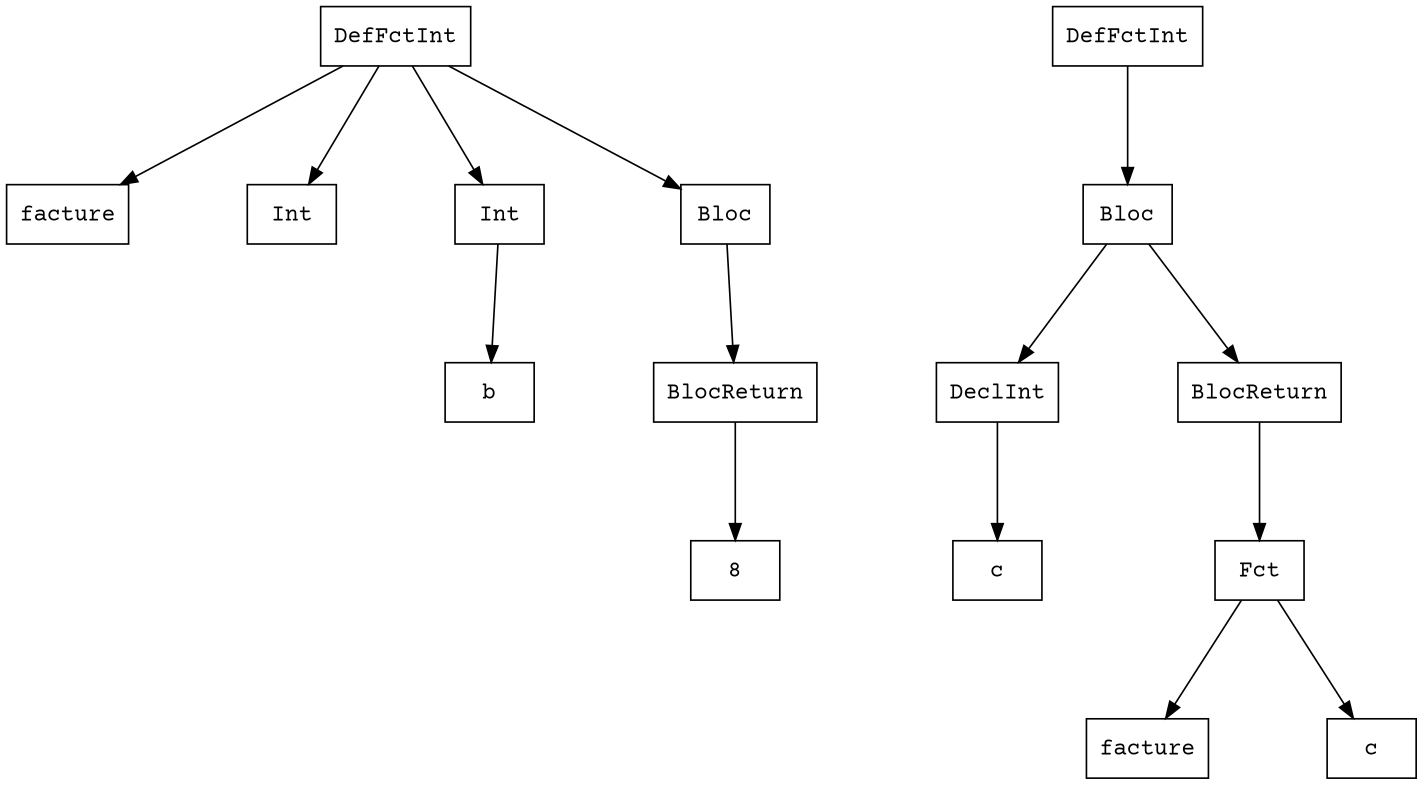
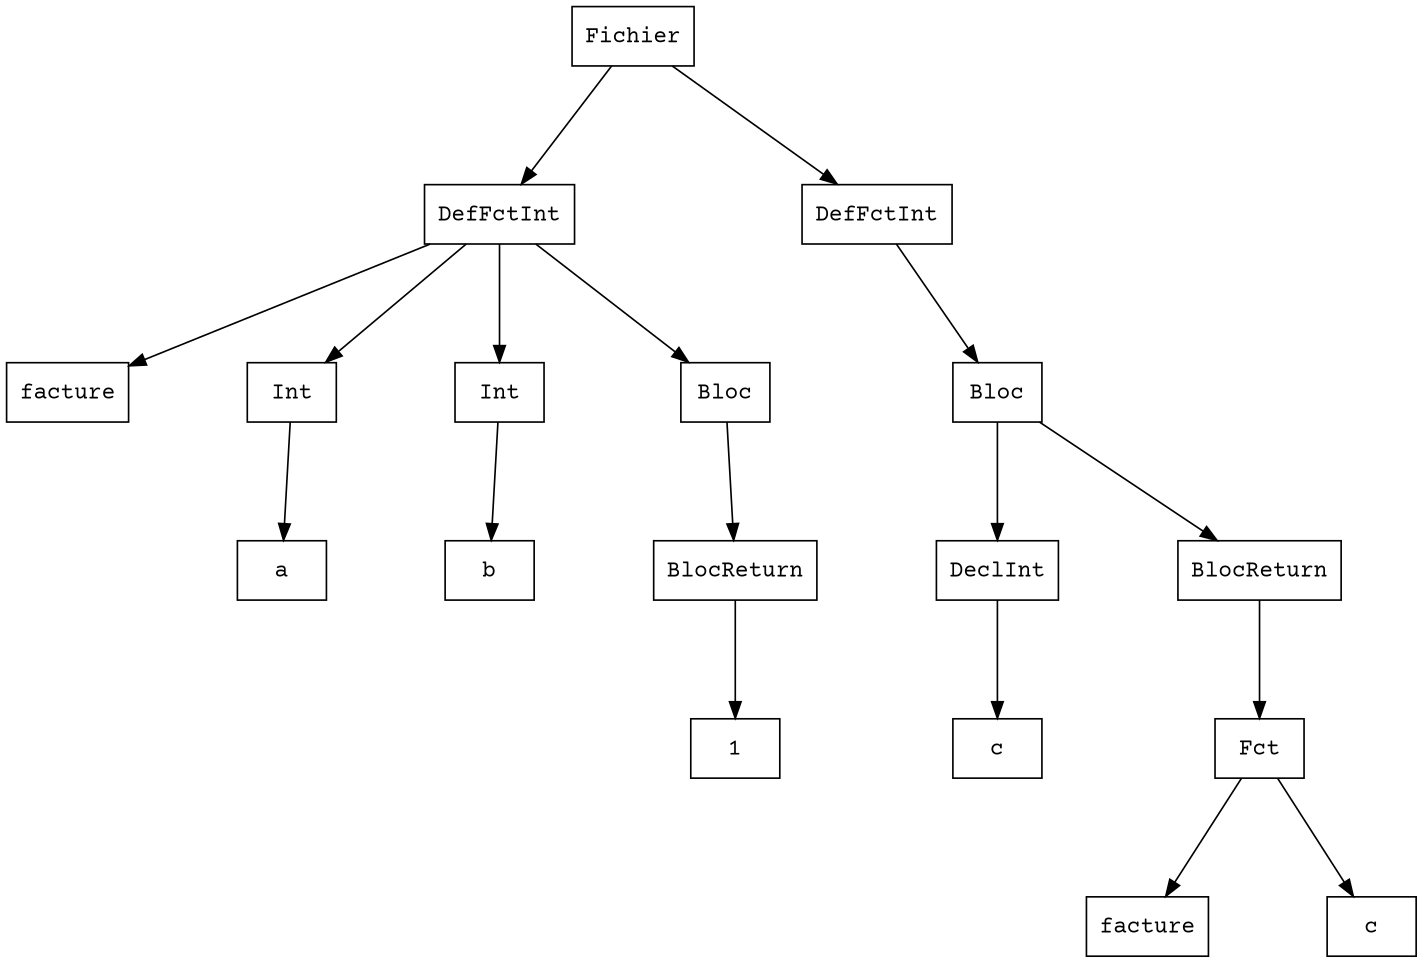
node "Fichier": added
node "a": added
node "8": label "8" -> "1"
